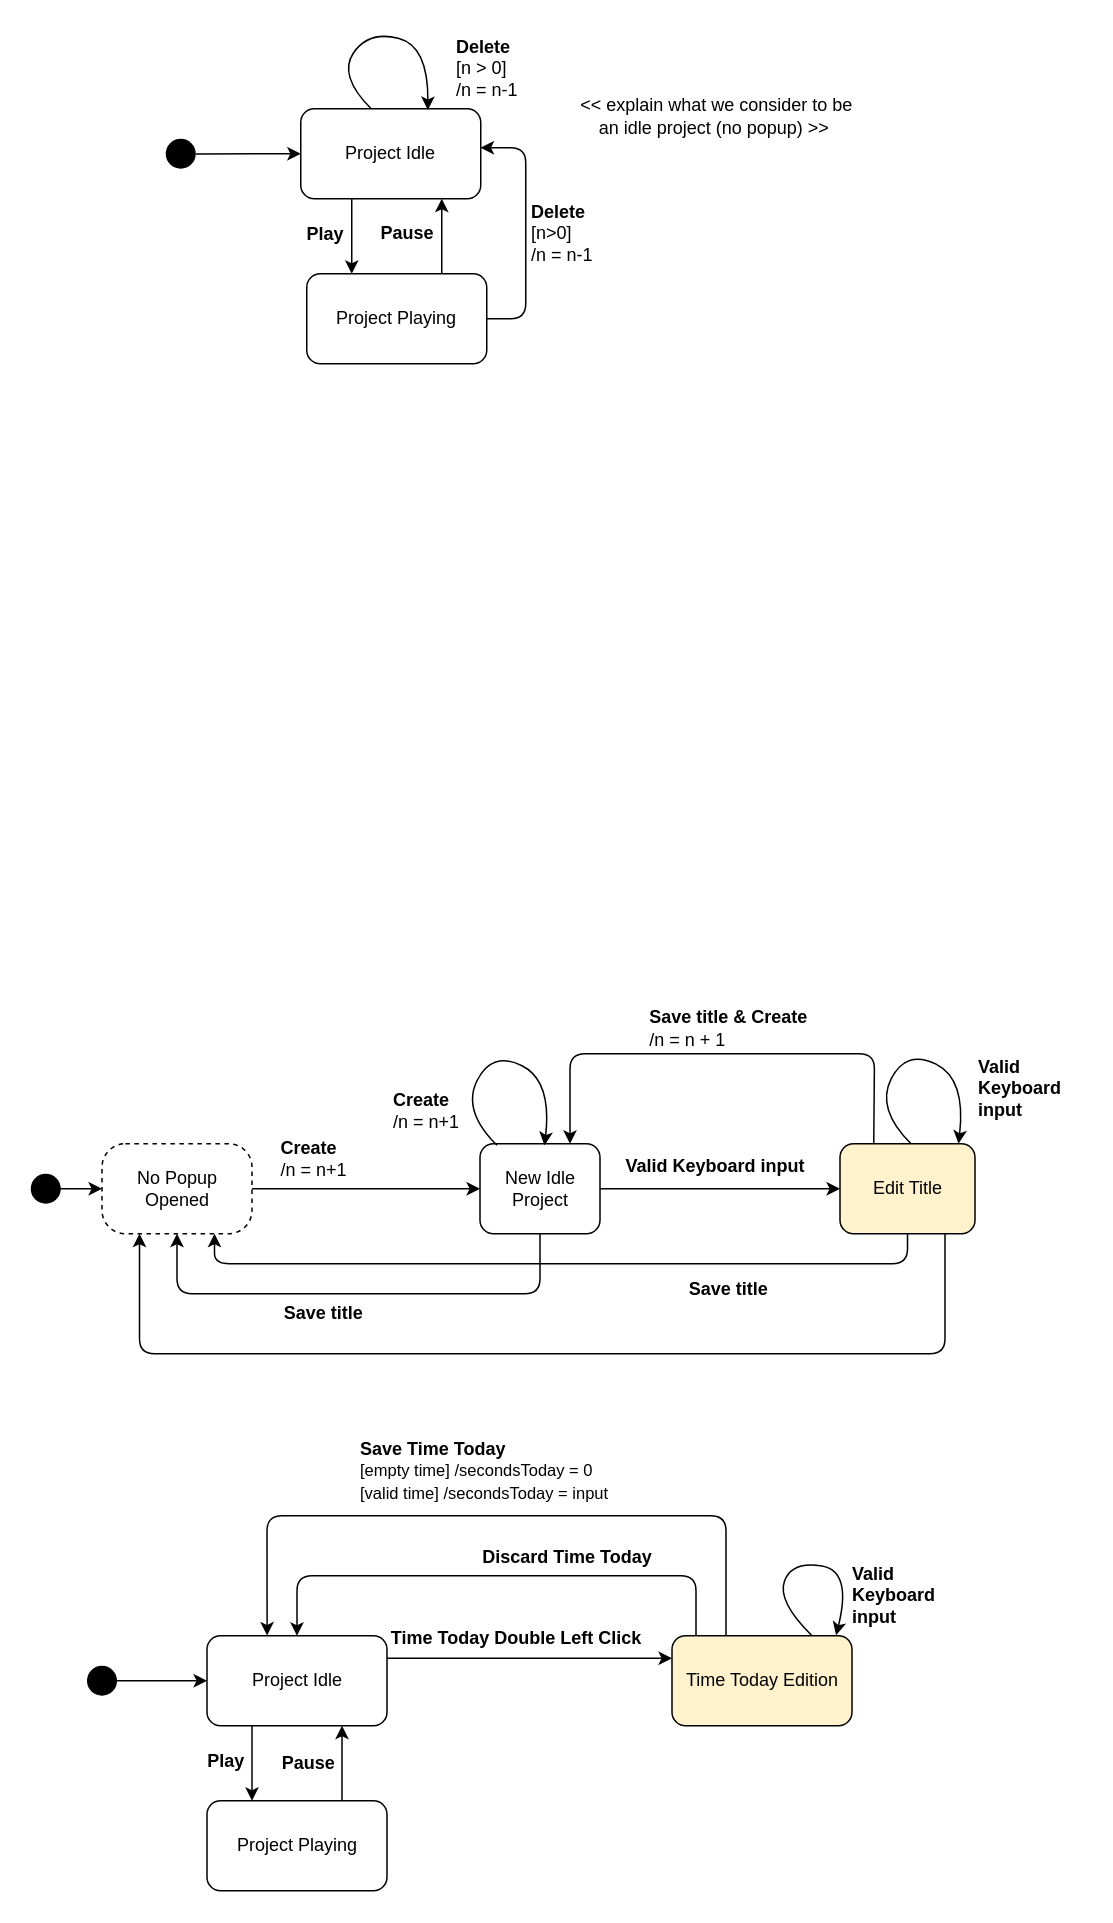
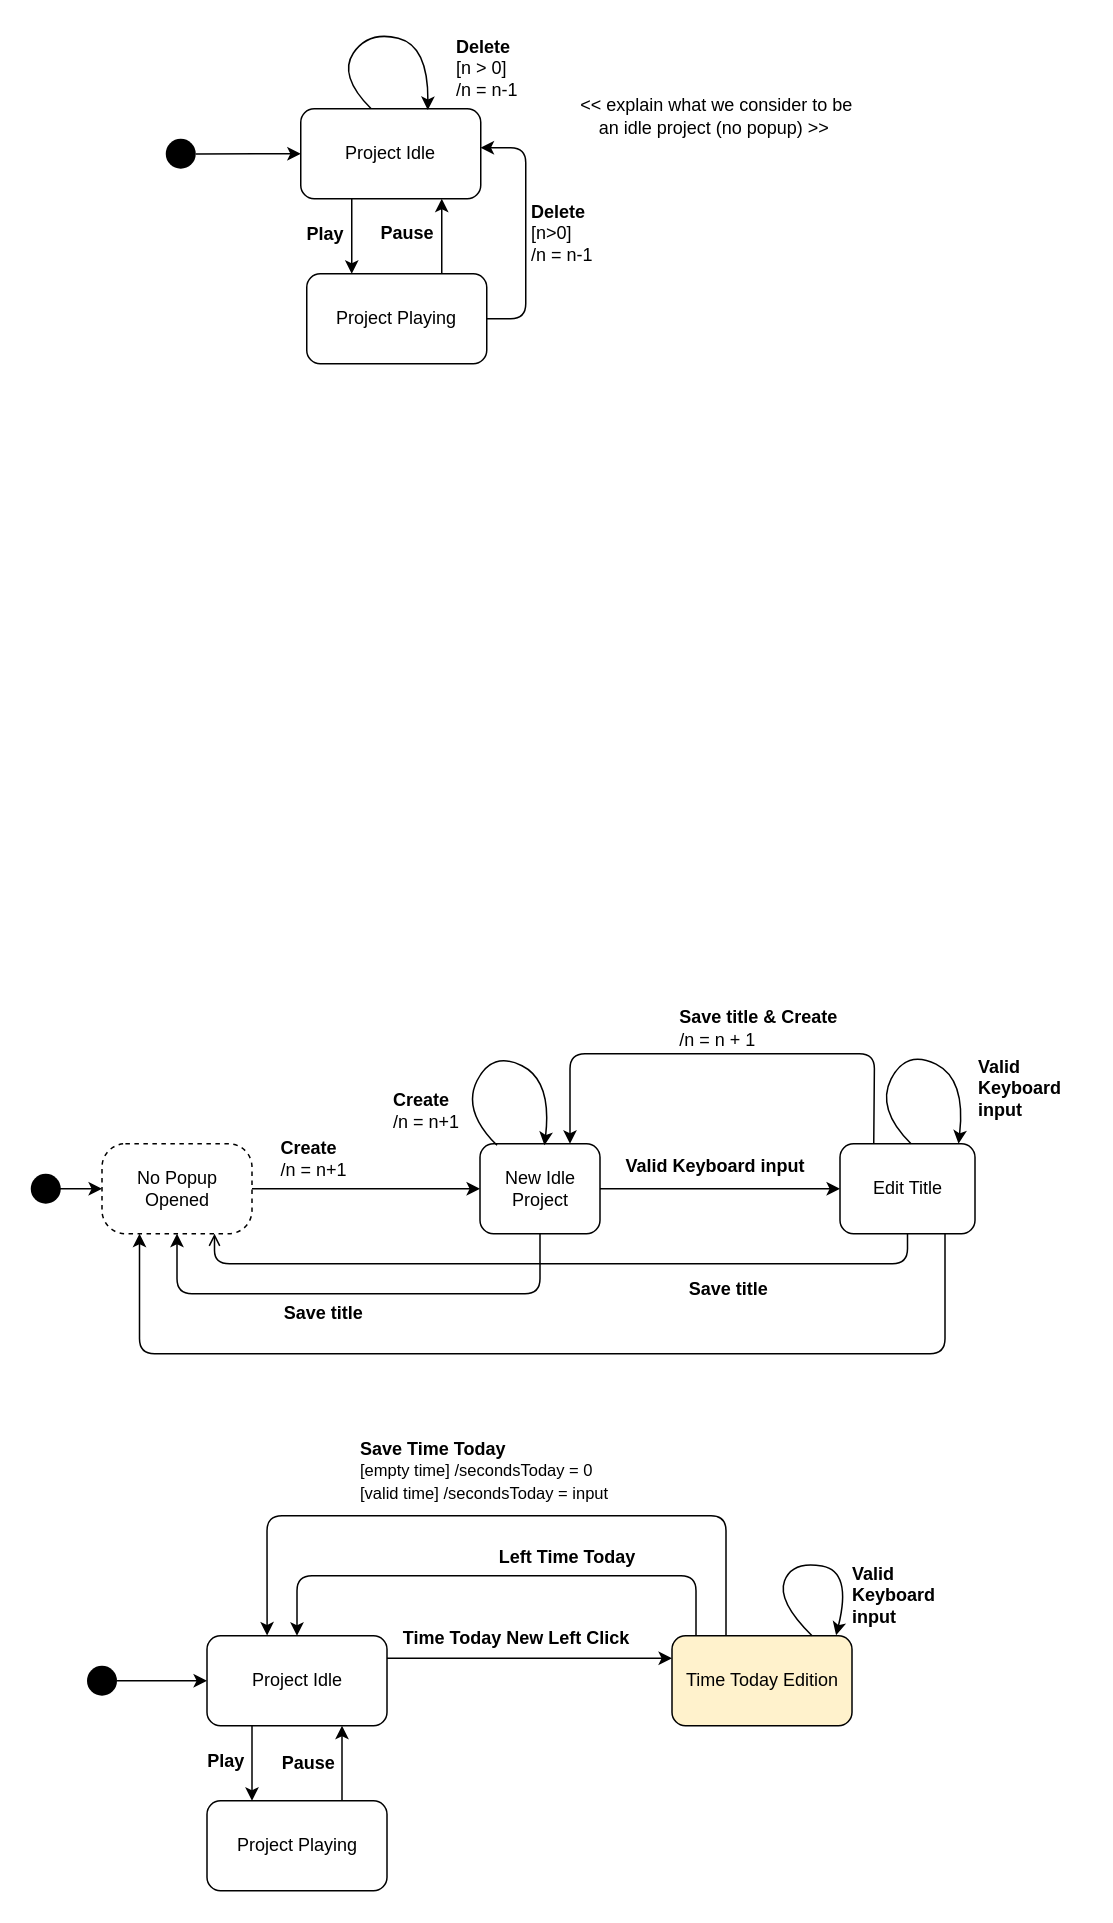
node "Save title & Create /n = n + 1": moved (728, 1028) -> (758, 1028)
node "Edit Title": fillcolor #fff2cc -> #ffffff
edge "Edit Title" -> "No Popup Opened": arrowhead classic -> open
node "Discard Time Today": label "Discard Time Today" -> "Left Time Today"
node "Time Today Double Left Click": label "Time Today Double Left Click" -> "Time Today New Left Click"
